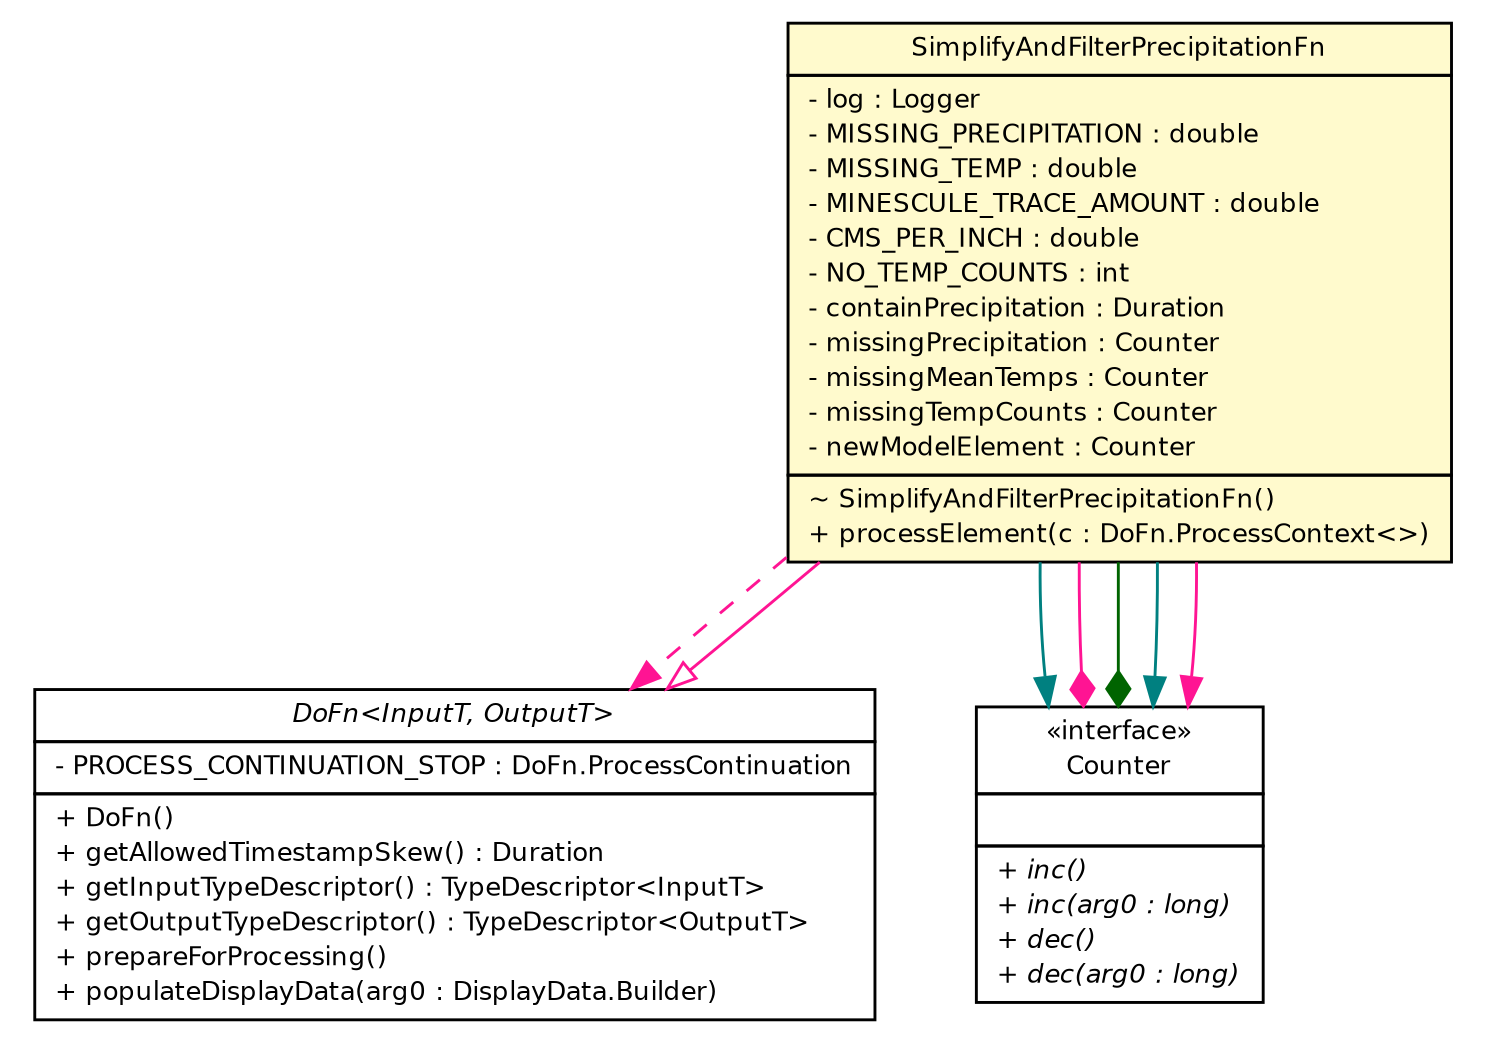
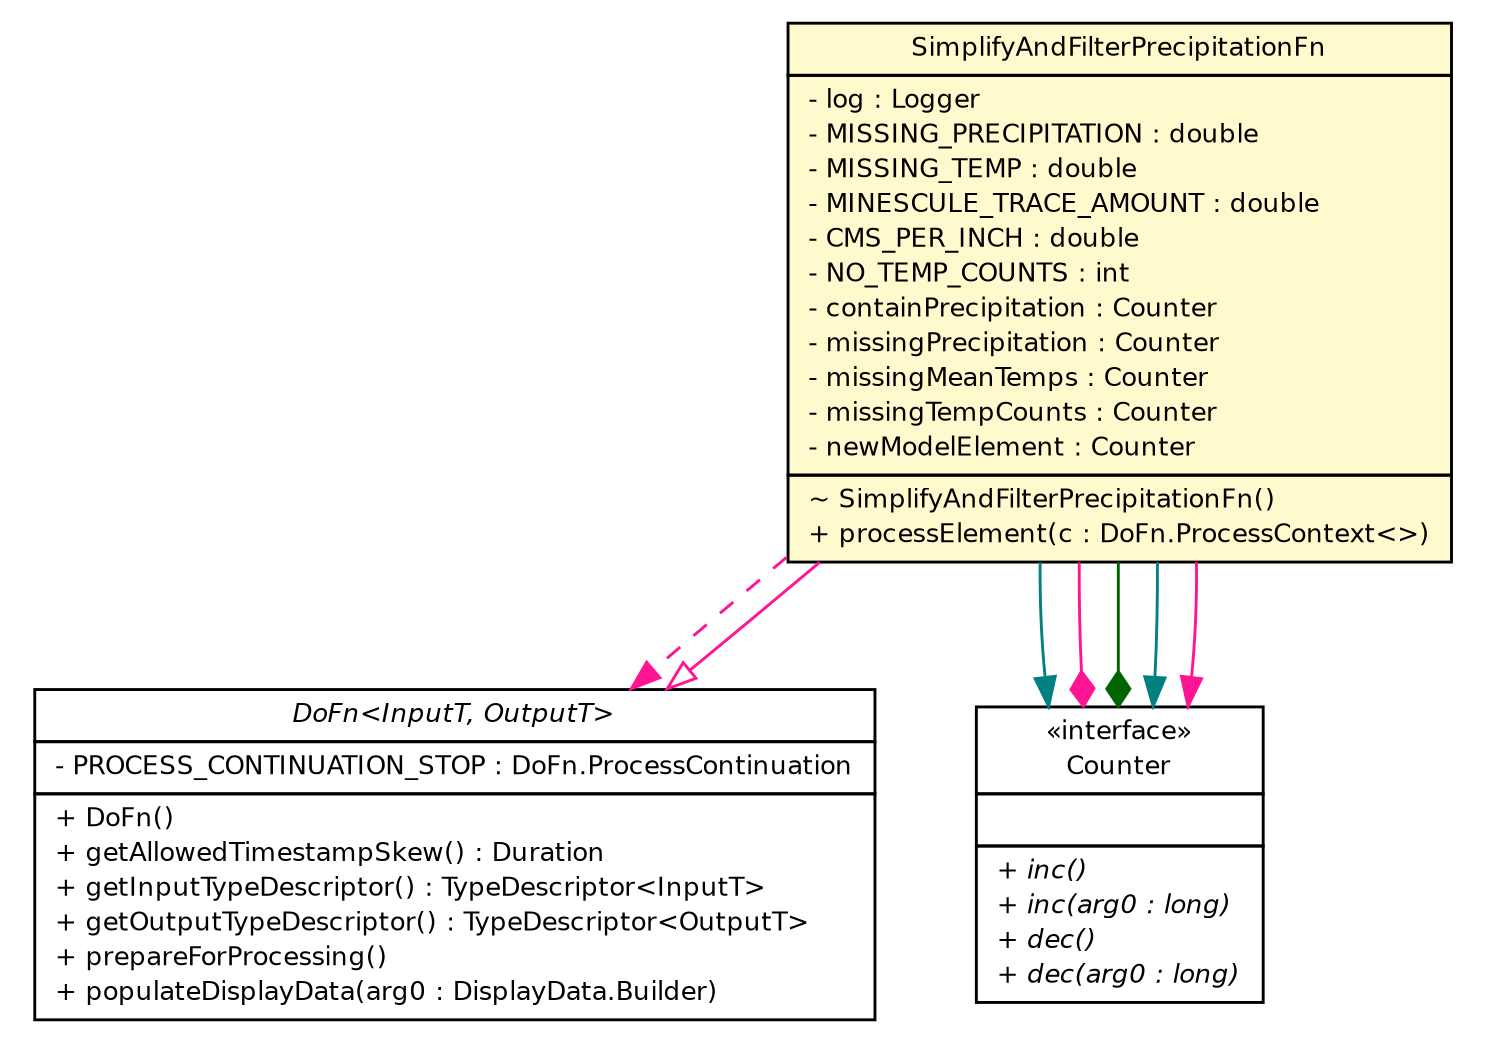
node "SimplifyAndFilterPrecipitationFn": text "- containPrecipitation : Duration" -> "- containPrecipitation : Counter"
